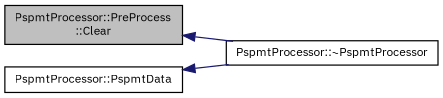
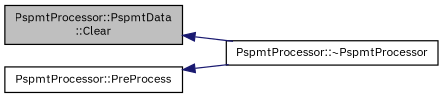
node "PspmtProcessor::PreProcess ::Clear": label "PspmtProcessor::PreProcess ::Clear" -> "PspmtProcessor::PspmtData ::Clear"
node "PspmtProcessor::PspmtData": label "PspmtProcessor::PspmtData" -> "PspmtProcessor::PreProcess"
